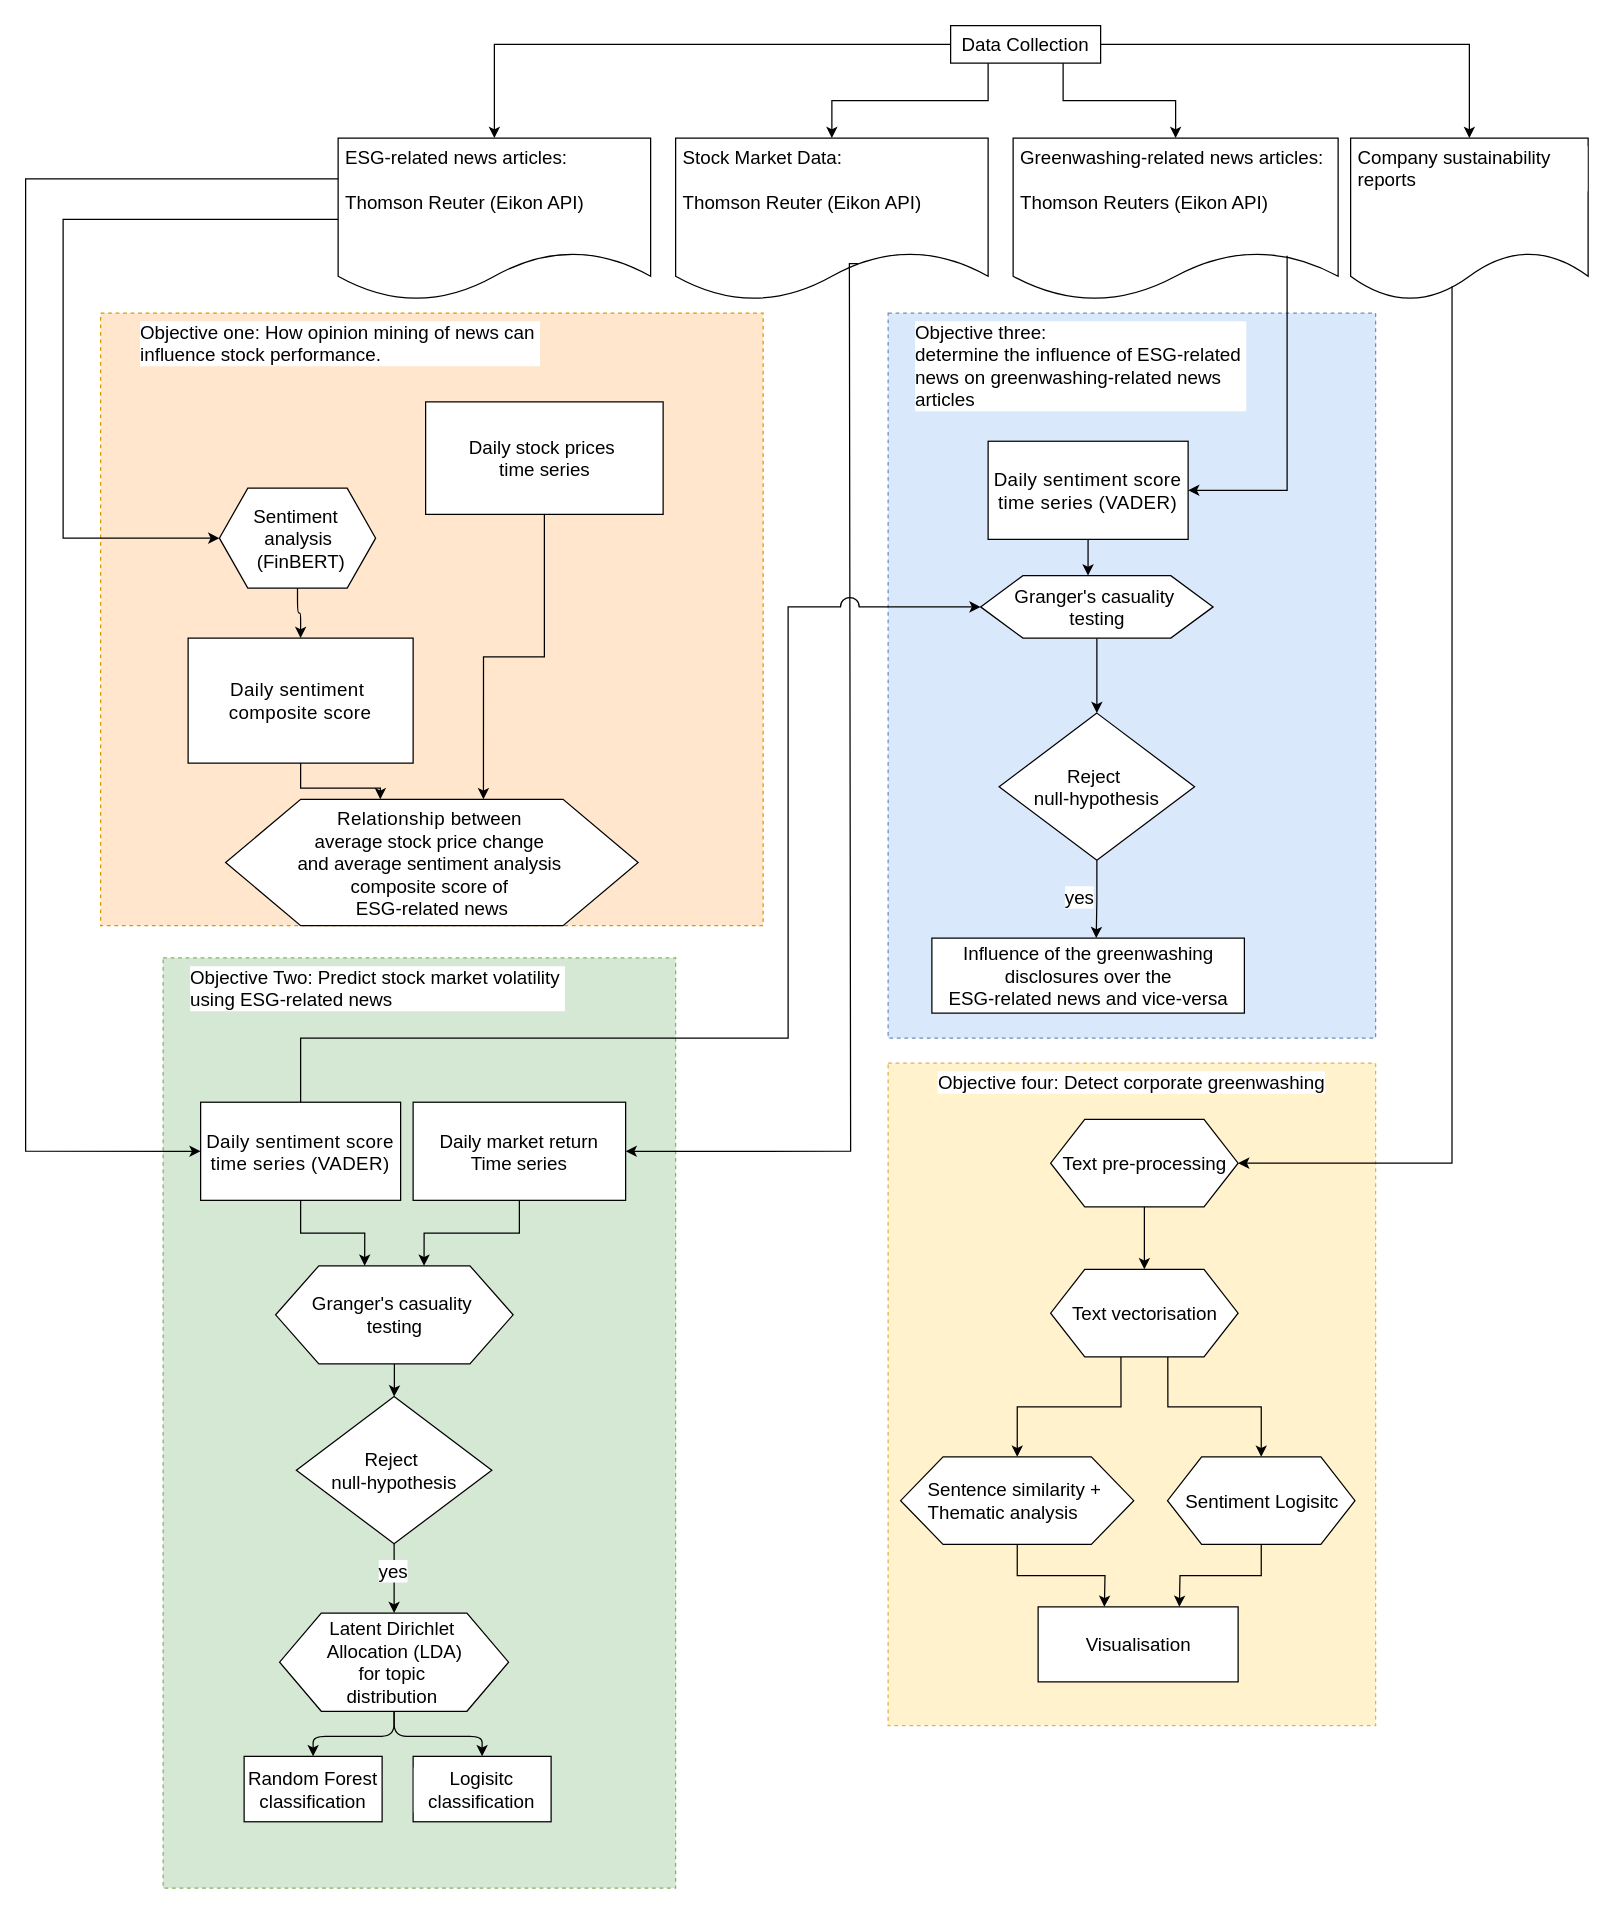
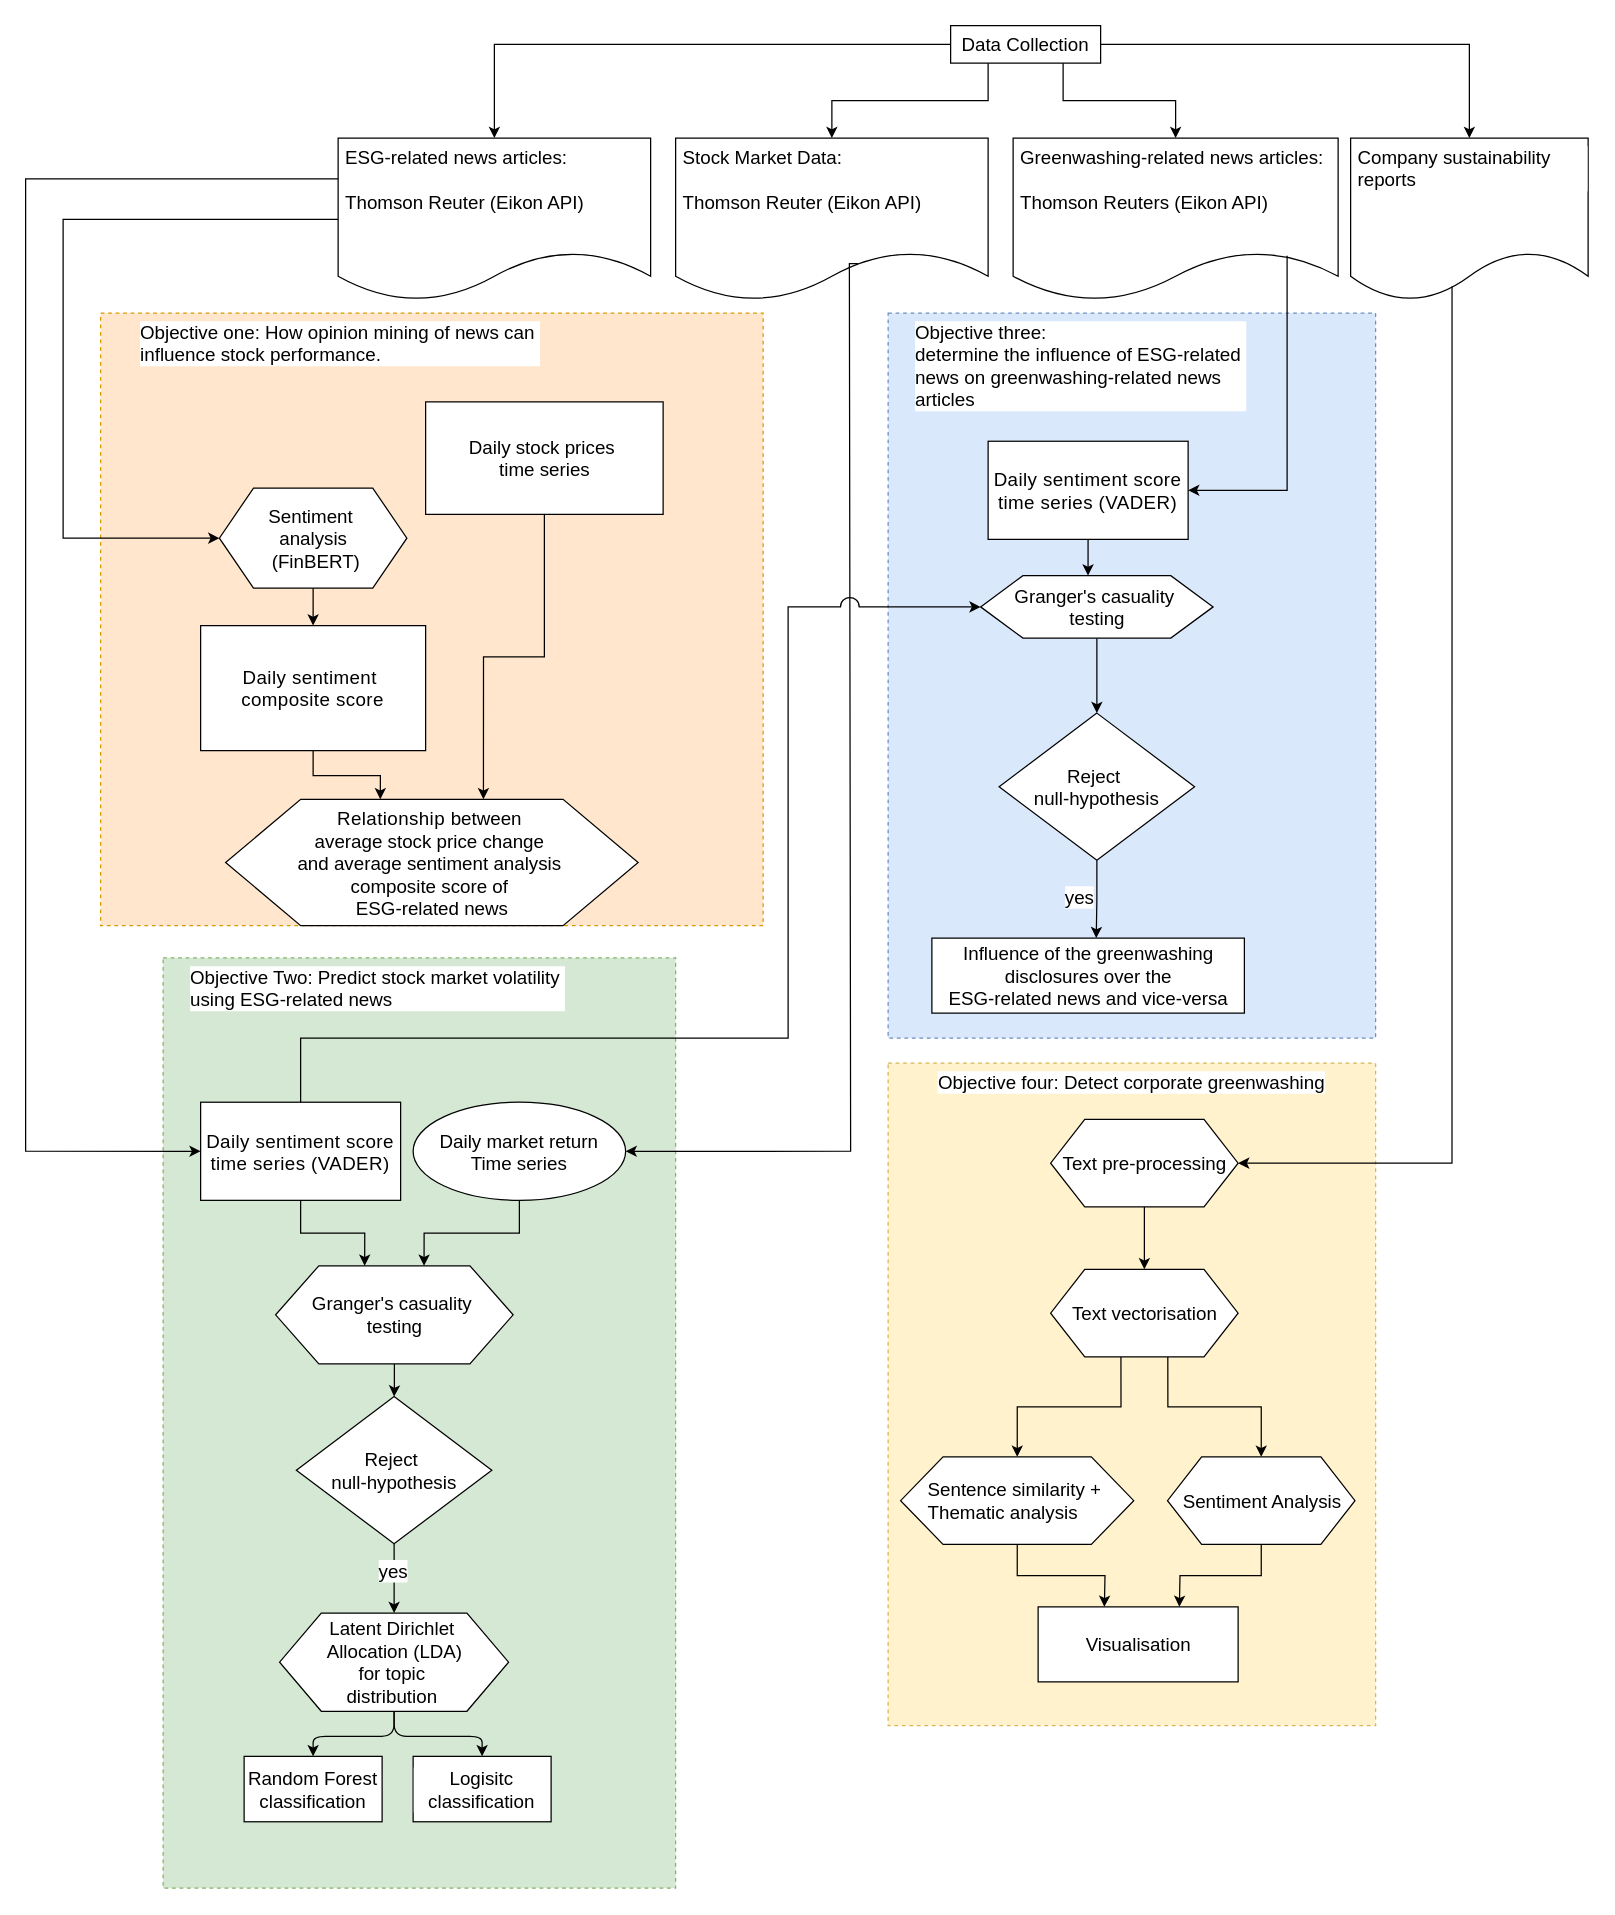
node "Sentiment analysis (FinBERT)": size 156x100 -> 188x100
node "Daily sentiment composite score": moved (301, 701) -> (313, 688)
node "Daily market return Time series": shape rectangle -> ellipse
node "Sentiment Logisitc": label "Sentiment Logisitc" -> "Sentiment Analysis"
